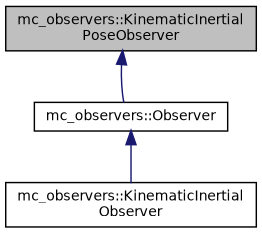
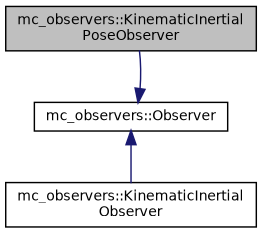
edge "mc_observers::Observer" -> "mc_observers::KinematicInertial PoseObserver": reversed
